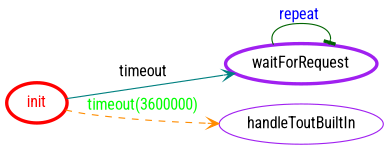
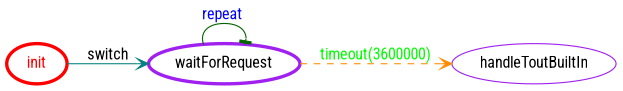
edge "init" -> "waitForRequest": label "timeout" -> "switch"
edge "init" -> "handleToutBuiltIn": now "waitForRequest" -> "handleToutBuiltIn"
